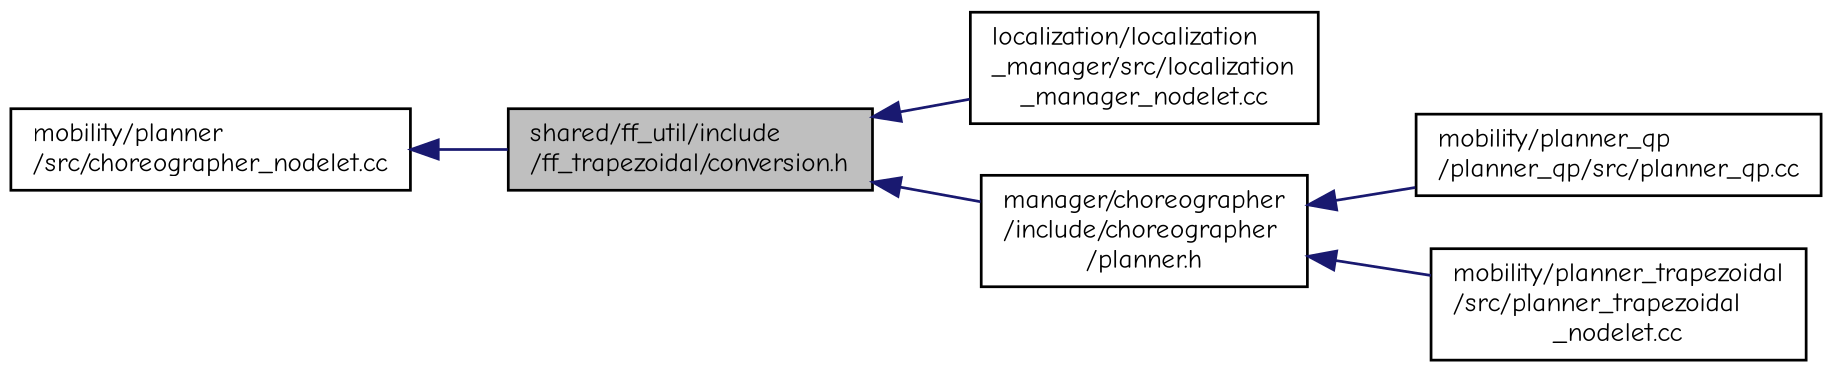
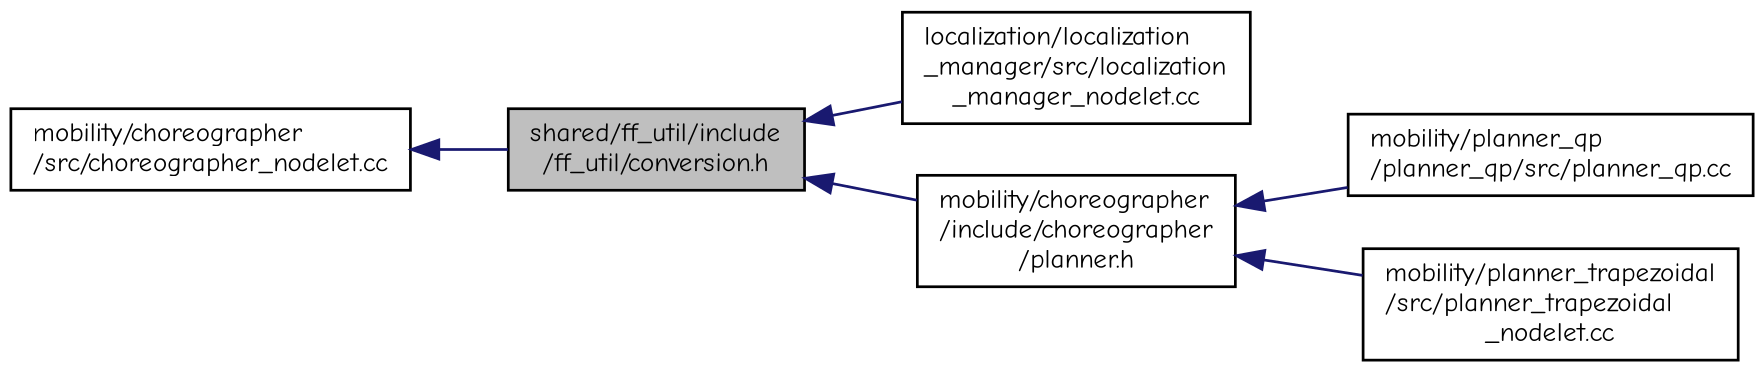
node "mobility/planner /src/choreographer_nodelet.cc": label "mobility/planner /src/choreographer_nodelet.cc" -> "mobility/choreographer /src/choreographer_nodelet.cc"
node "shared/ff_util/include /ff_trapezoidal/conversion.h": label "shared/ff_util/include /ff_trapezoidal/conversion.h" -> "shared/ff_util/include /ff_util/conversion.h"
node "manager/choreographer /include/choreographer /planner.h": label "manager/choreographer /include/choreographer /planner.h" -> "mobility/choreographer /include/choreographer /planner.h"
